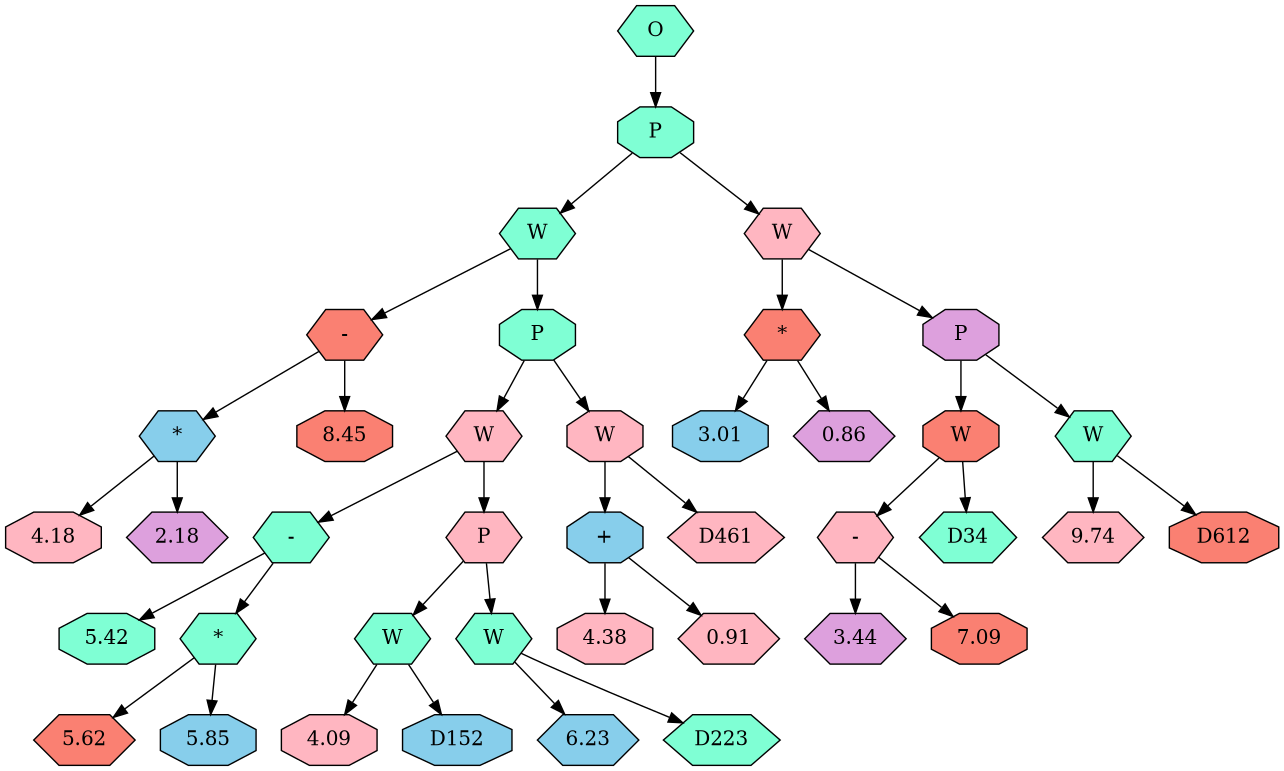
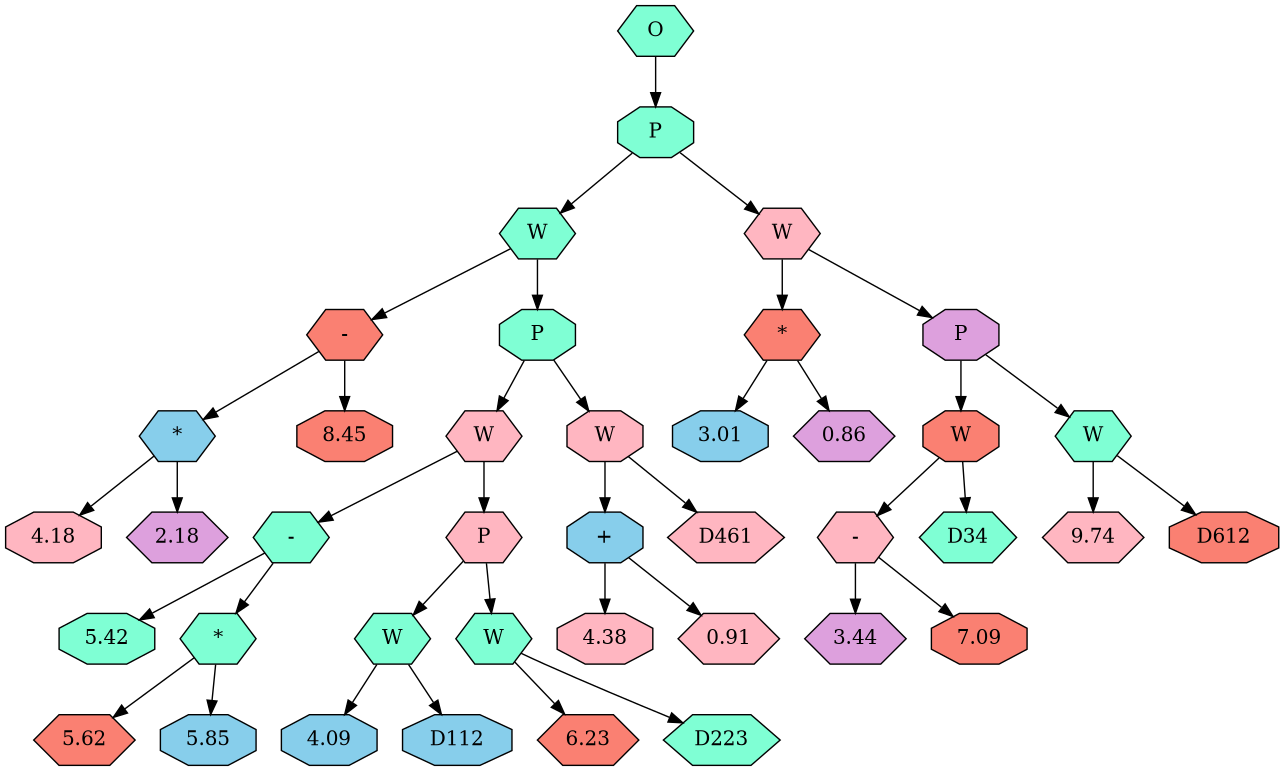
node "4.09": fillcolor lightpink -> skyblue
node "D152": label "D152" -> "D112"
node "6.23": fillcolor skyblue -> salmon
